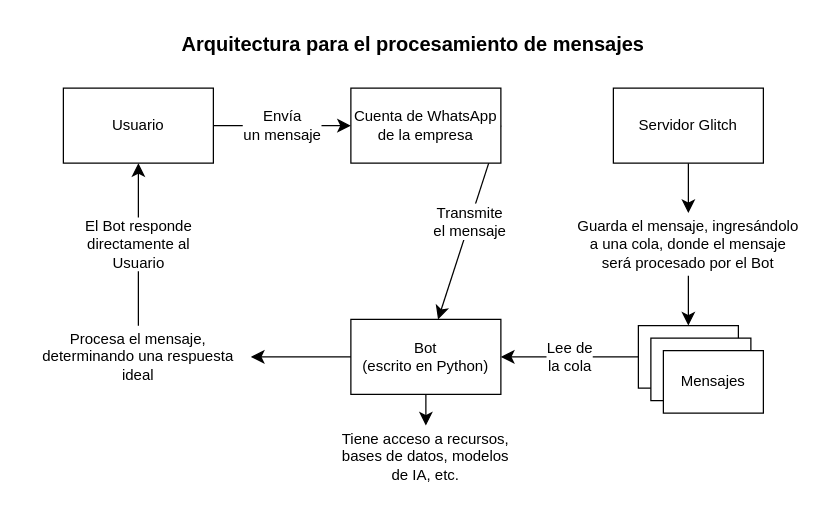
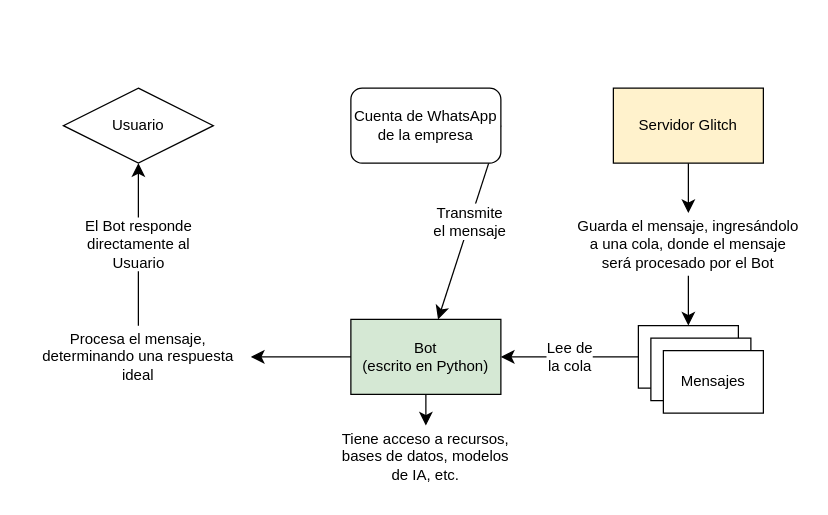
node "Arquitectura para el procesamiento de mensajes": removed
node "Usuario": shape rectangle -> diamond
edge "Usuario" -> "Cuenta de WhatsApp de la empresa": removed, label "Envía un mensaje"
node "Cuenta de WhatsApp de la empresa": shape rectangle -> rounded rectangle
node "Servidor Glitch": fillcolor #ffffff -> #fff2cc
node "Bot (escrito en Python)": fillcolor #ffffff -> #d5e8d4
